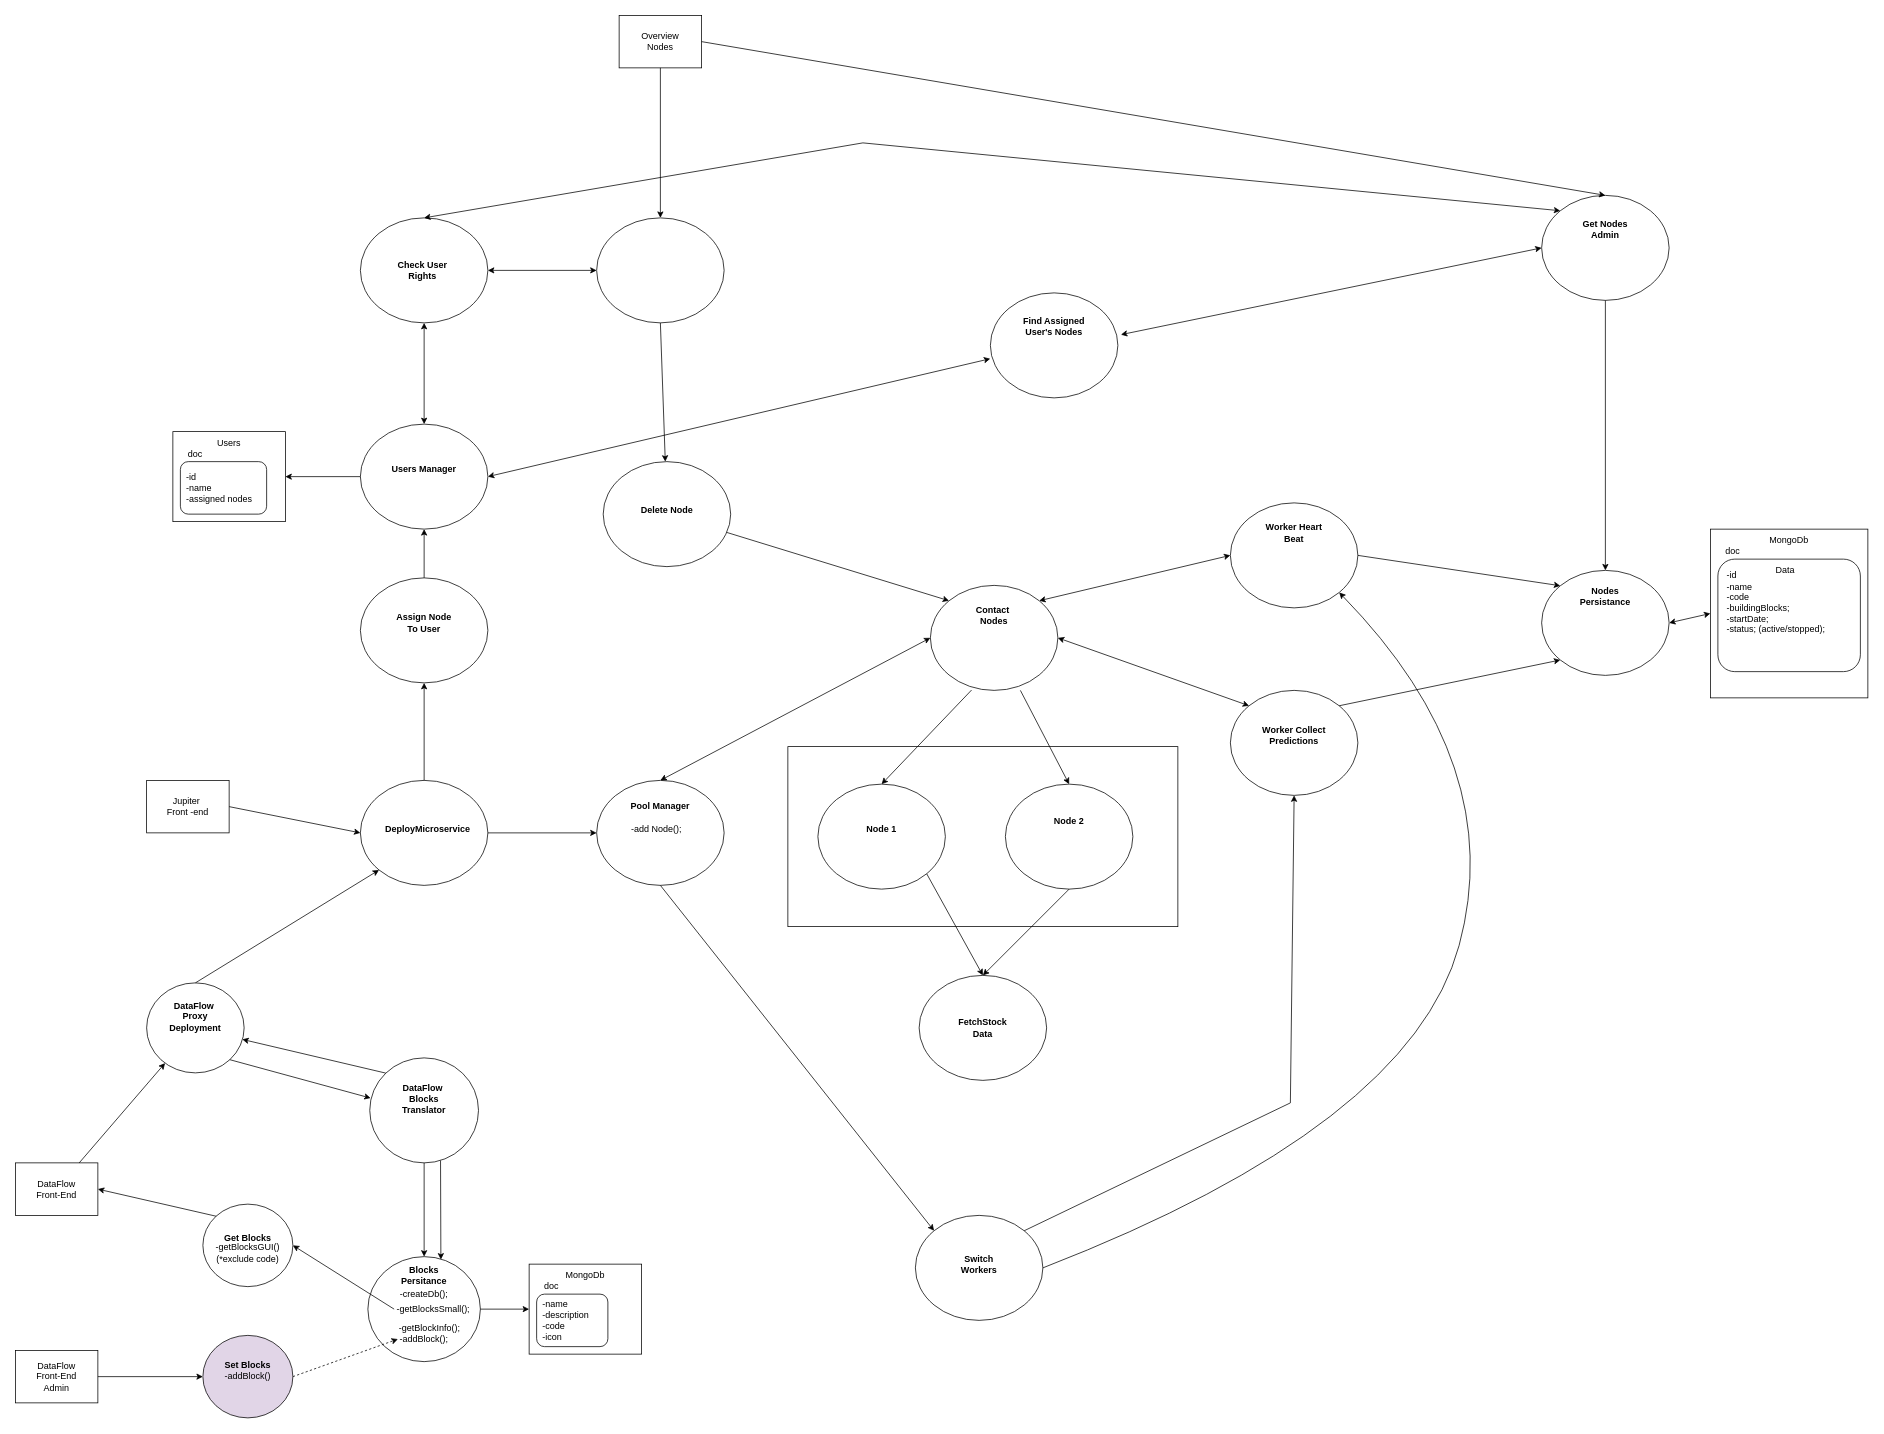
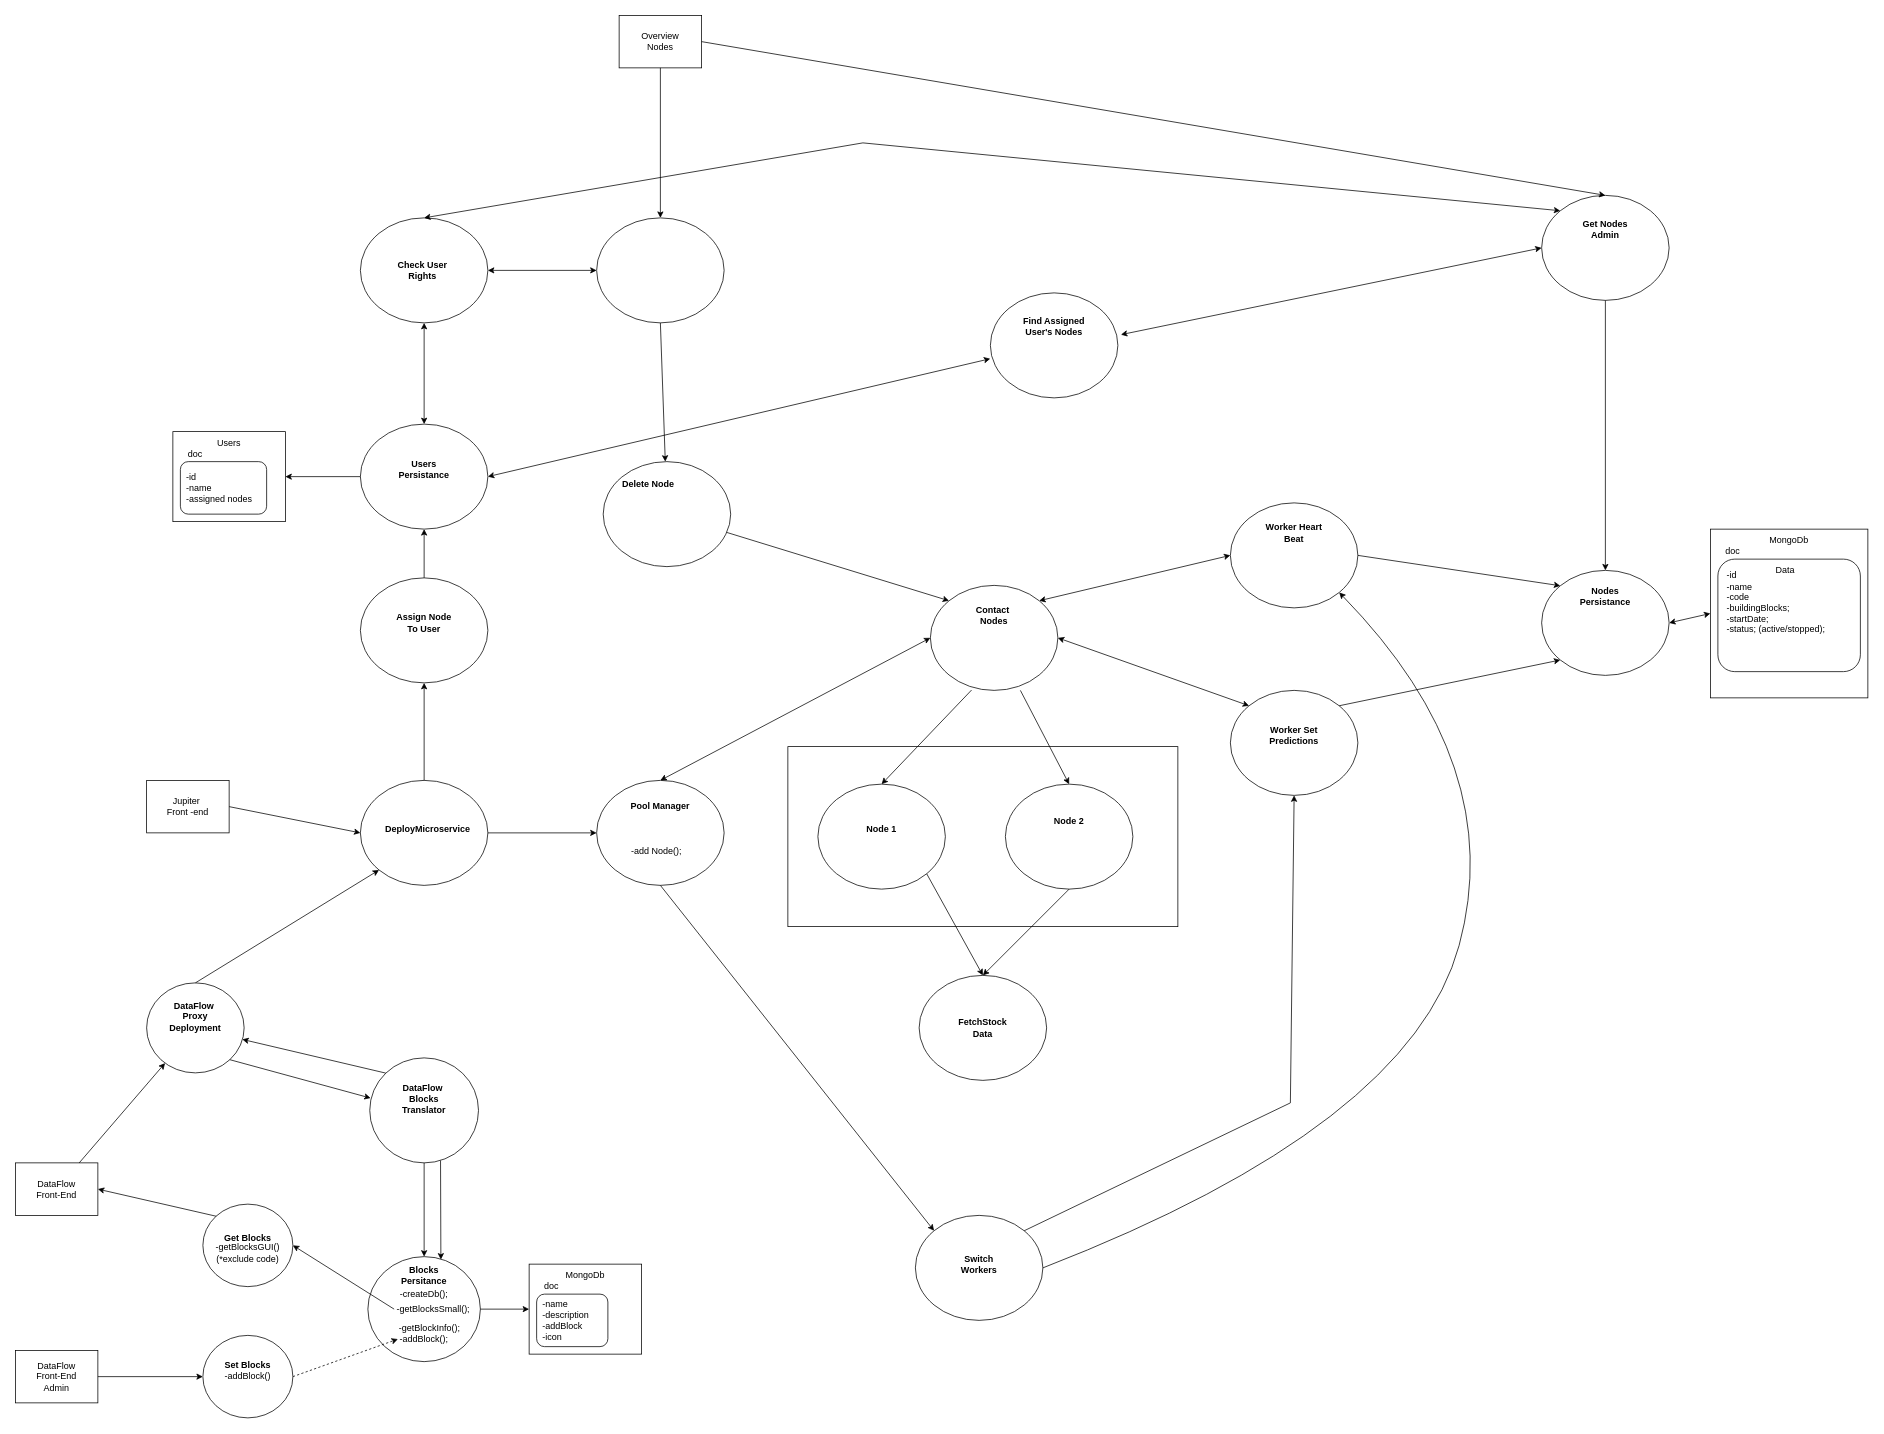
node "Users Manager": label "Users Manager" -> "Users Persistance"
node "Delete Node": moved (667, 510) -> (648, 484)
node "Worker Collect Predictions": label "Worker Collect Predictions" -> "Worker Set Predictions"
node "-add Node();": moved (657, 829) -> (657, 852)
node "-name -description -code -icon": label "-name -description -code -icon" -> "-name -description -addBlock -icon"
node "-addBlock()": fillcolor #e1d5e7 -> #ffffff
